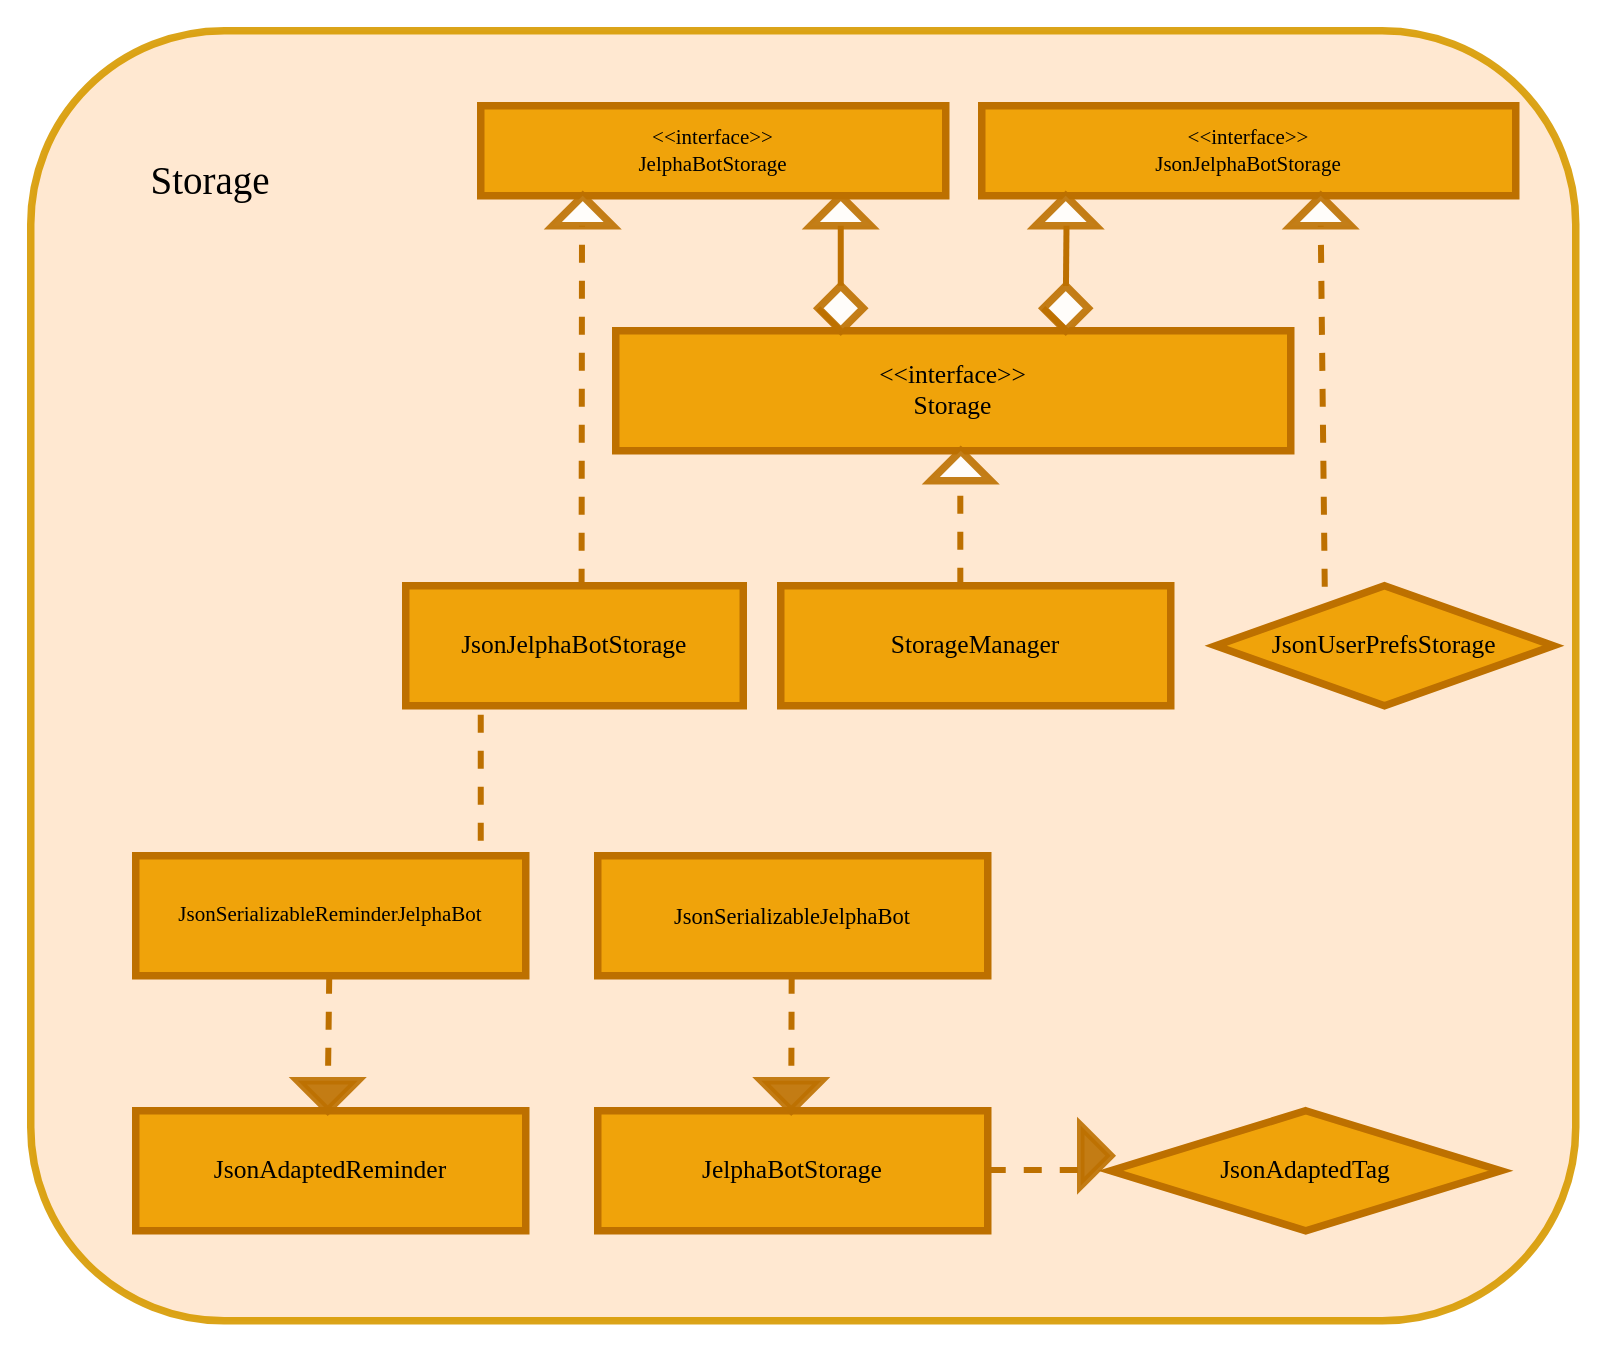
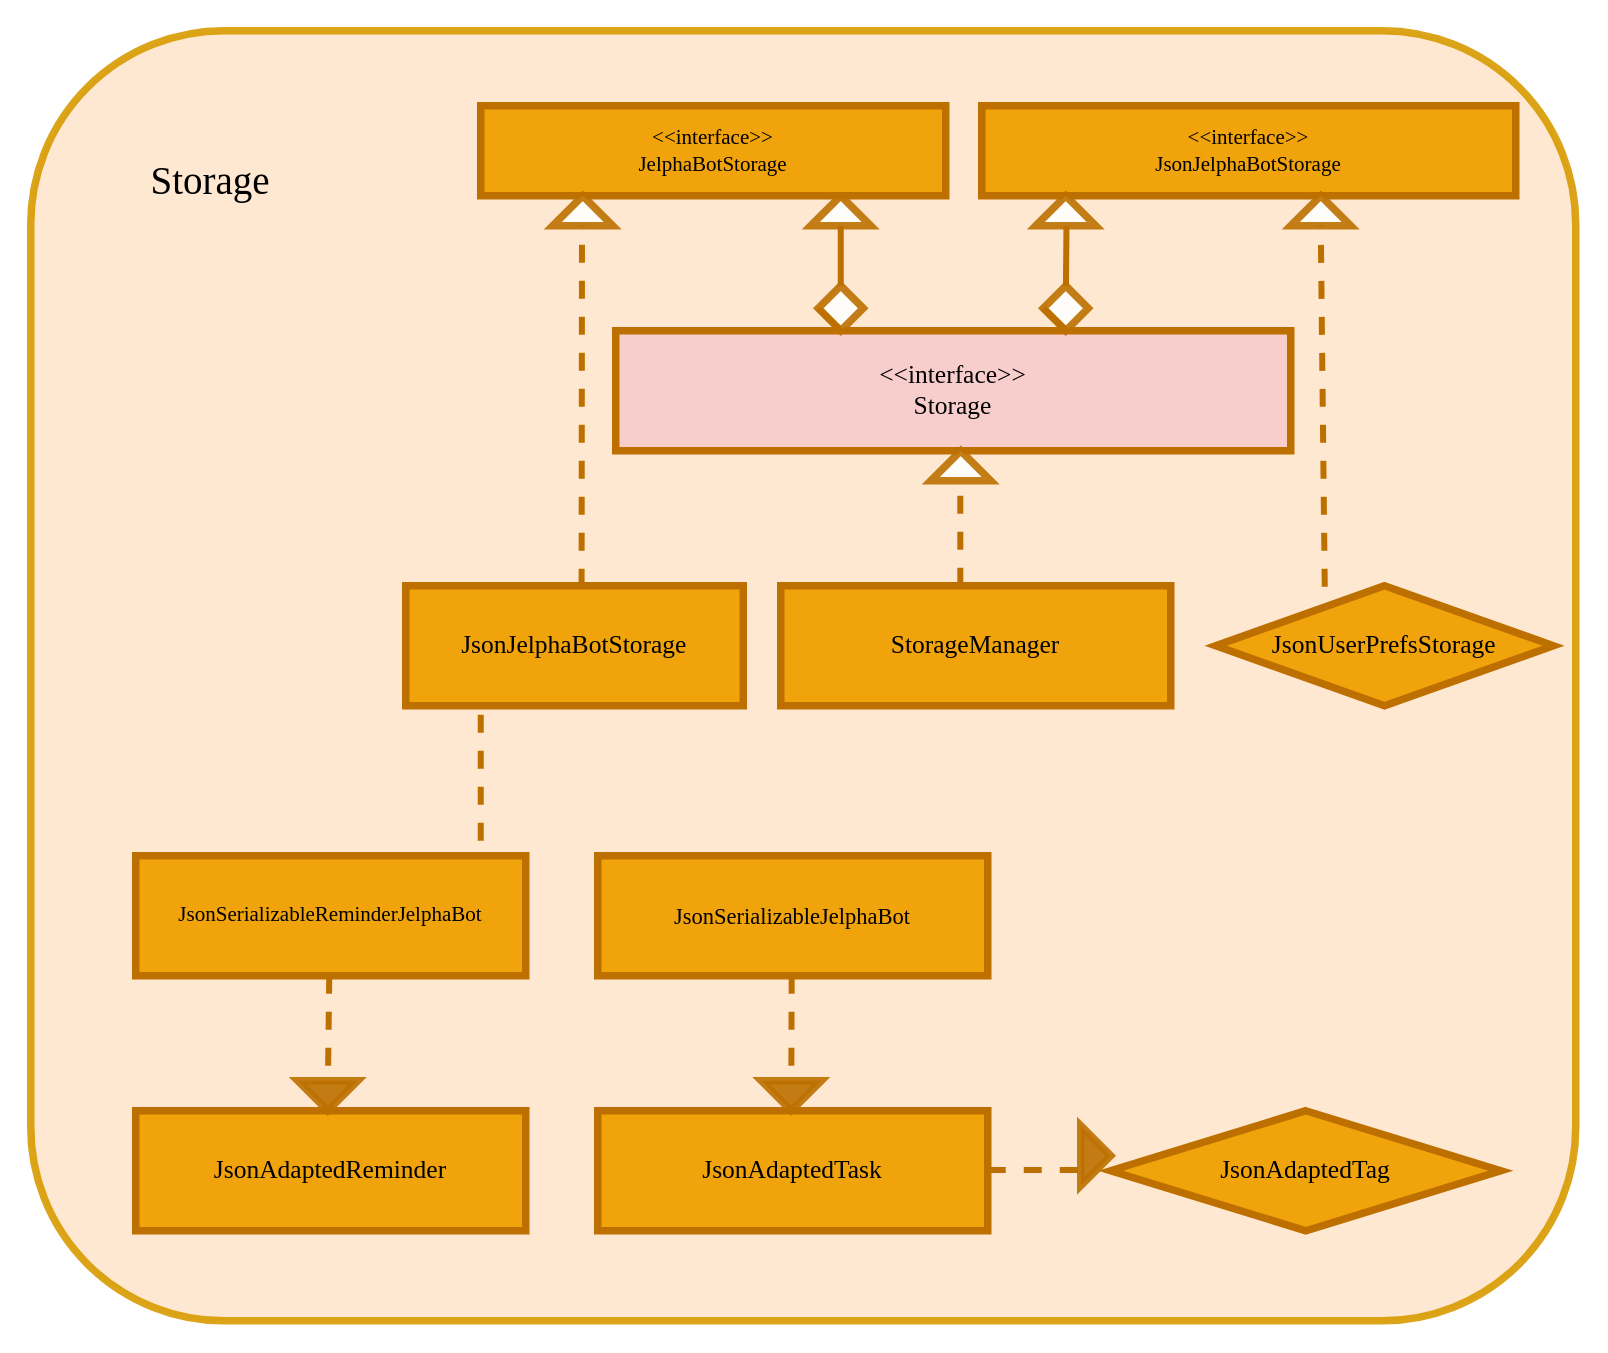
node "<<interface>> Storage": fillcolor #f0a30a -> #f8cecc
node "JelphaBotStorage": label "JelphaBotStorage" -> "JsonAdaptedTask"
